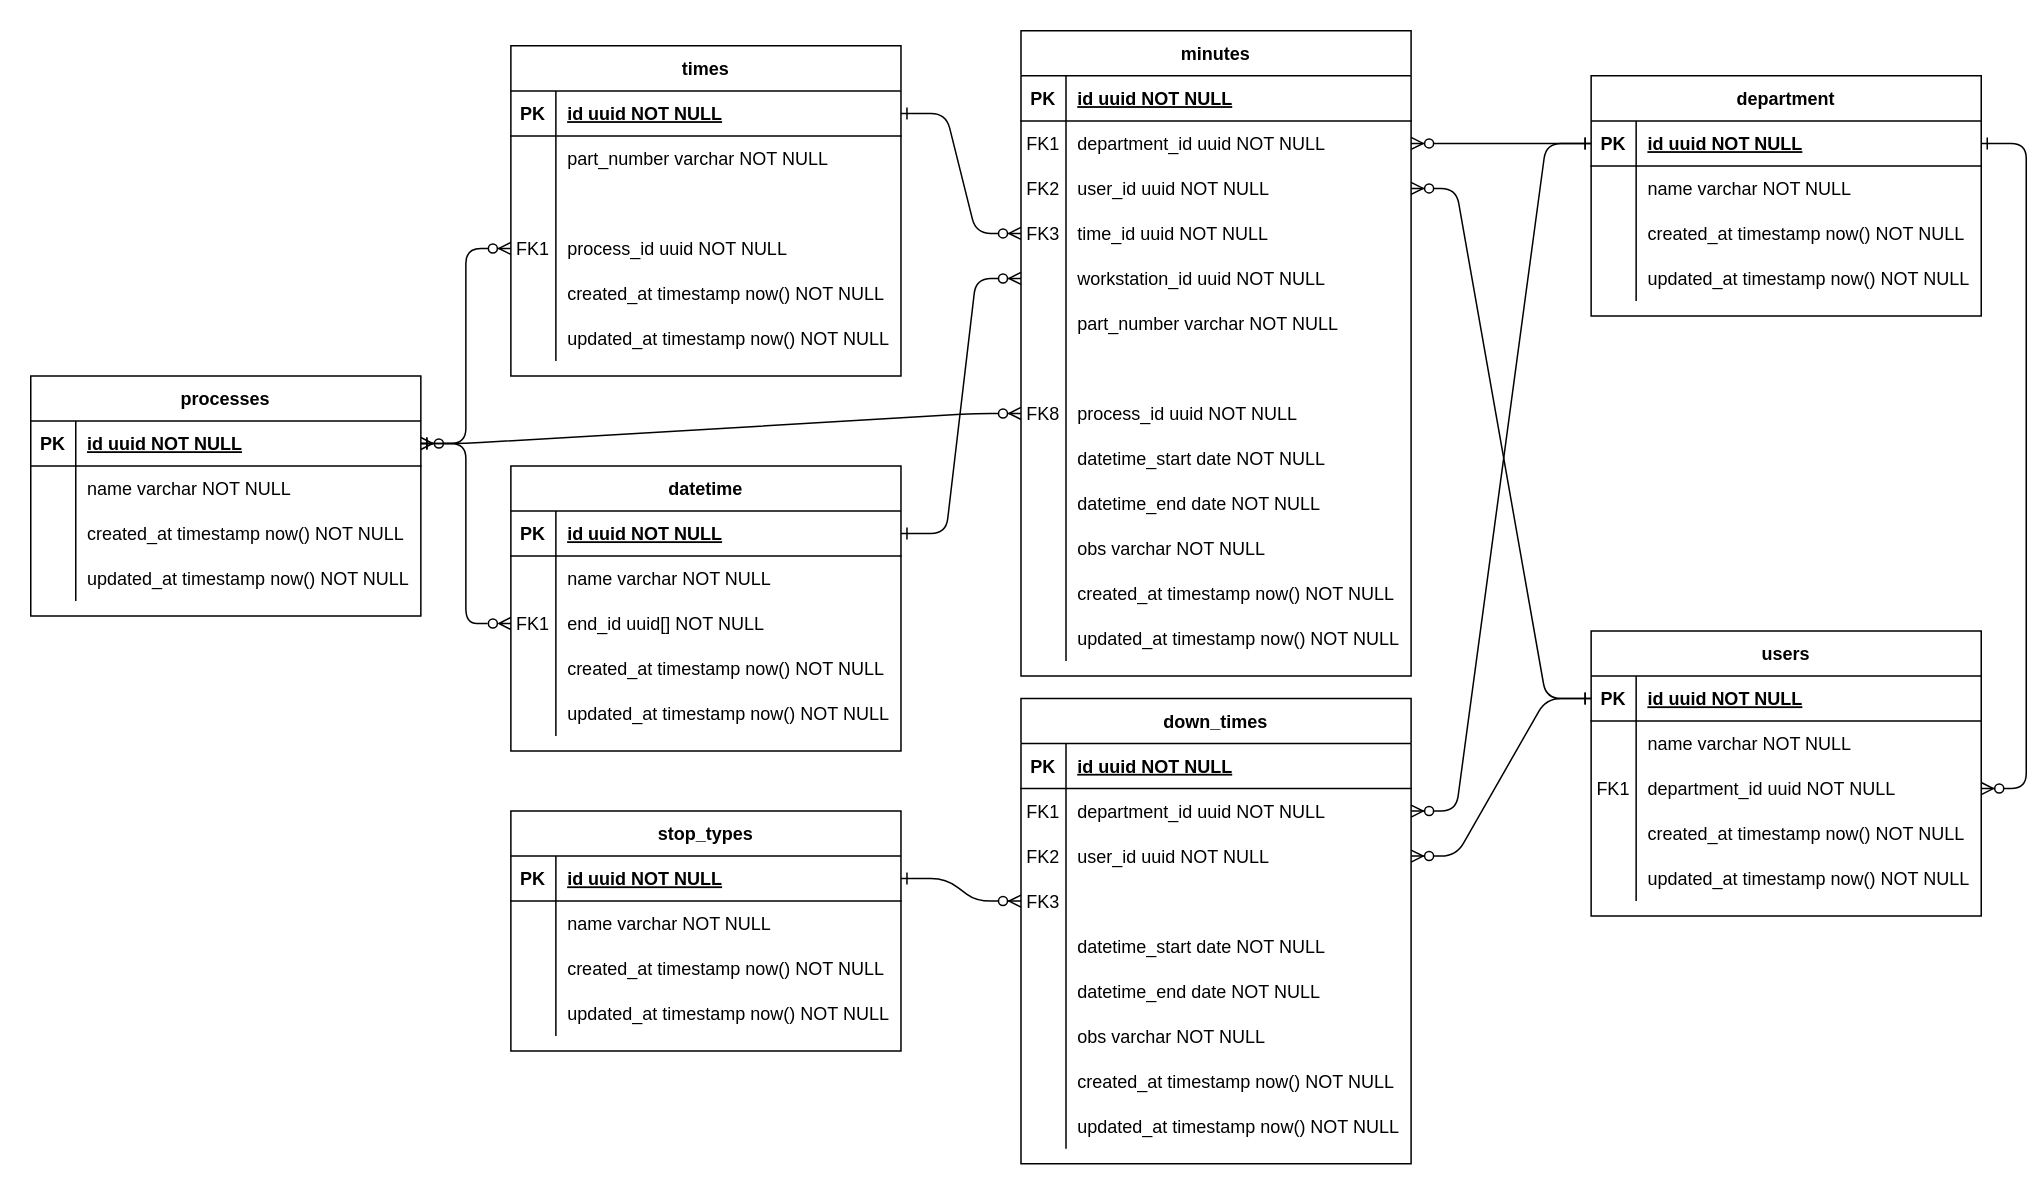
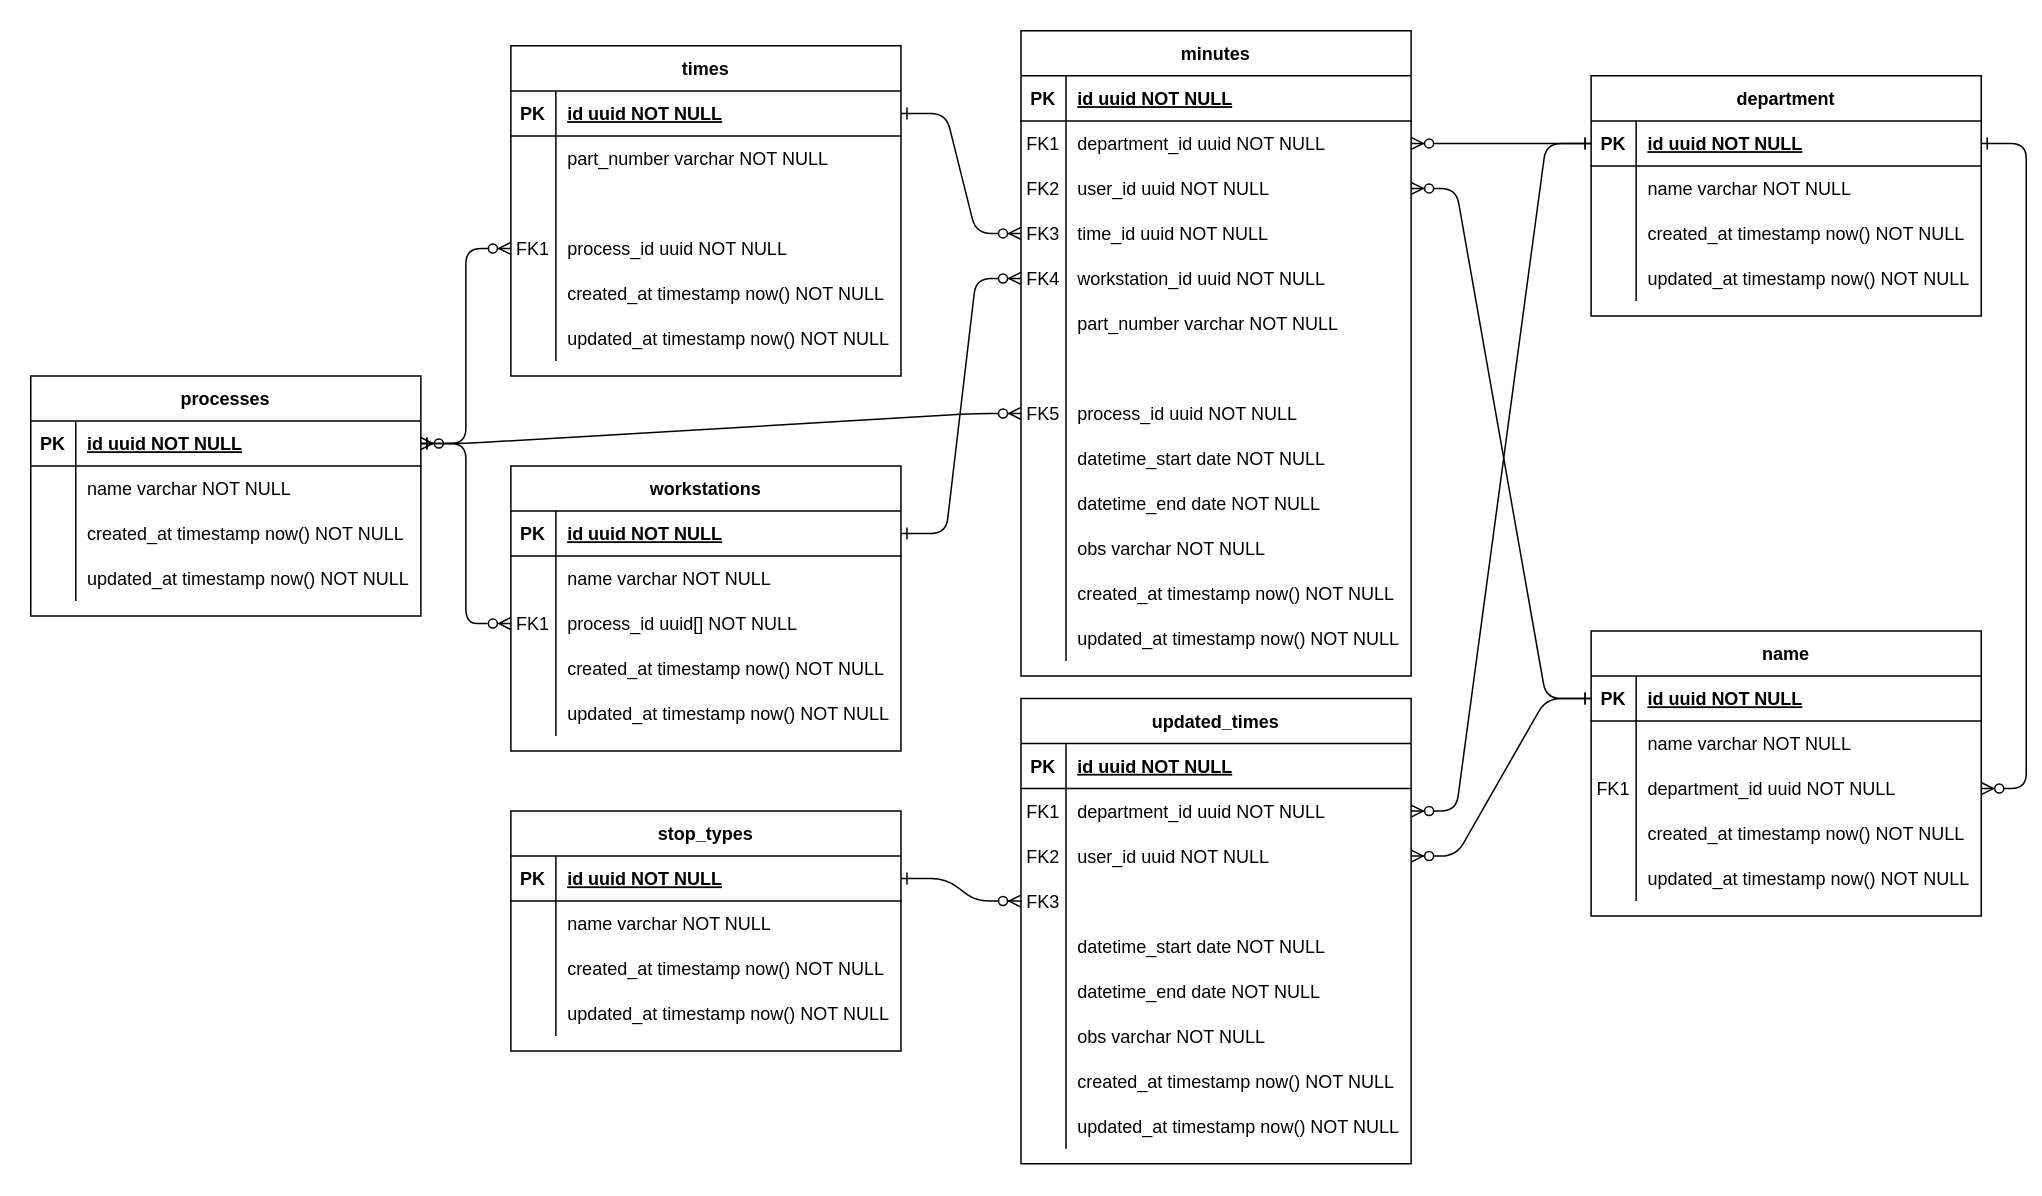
node "FK4": added
node "FK8": label "FK8" -> "FK5"
node "datetime": label "datetime" -> "workstations"
node "end_id uuid[] NOT NULL": label "end_id uuid[] NOT NULL" -> "process_id uuid[] NOT NULL"
node "users": label "users" -> "name"
node "down_times": label "down_times" -> "updated_times"
